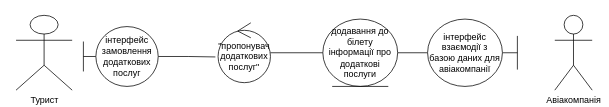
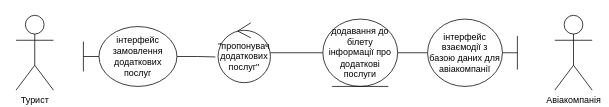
node "Турист": size 56x75 -> 38x75
node "інтерфейс замовлення додаткових послуг": size 75x60 -> 94x60
